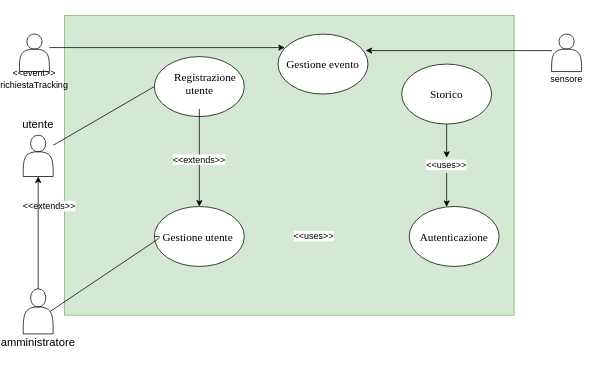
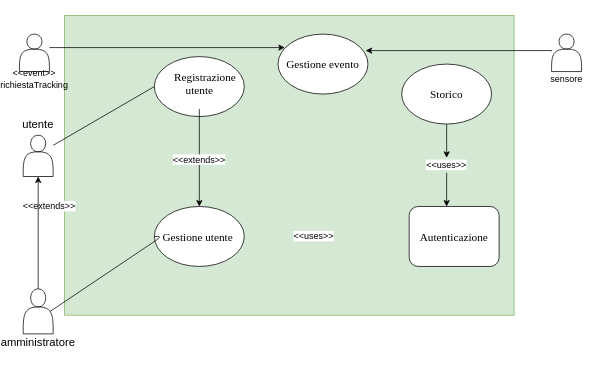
node "Autenticazione": shape ellipse -> rounded rectangle
